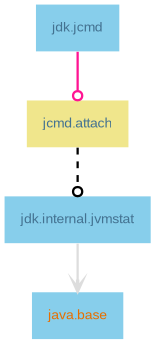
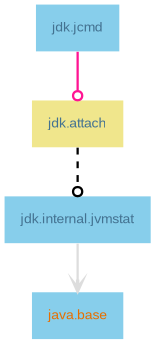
node "jcmd.attach": label "jcmd.attach" -> "jdk.attach"
